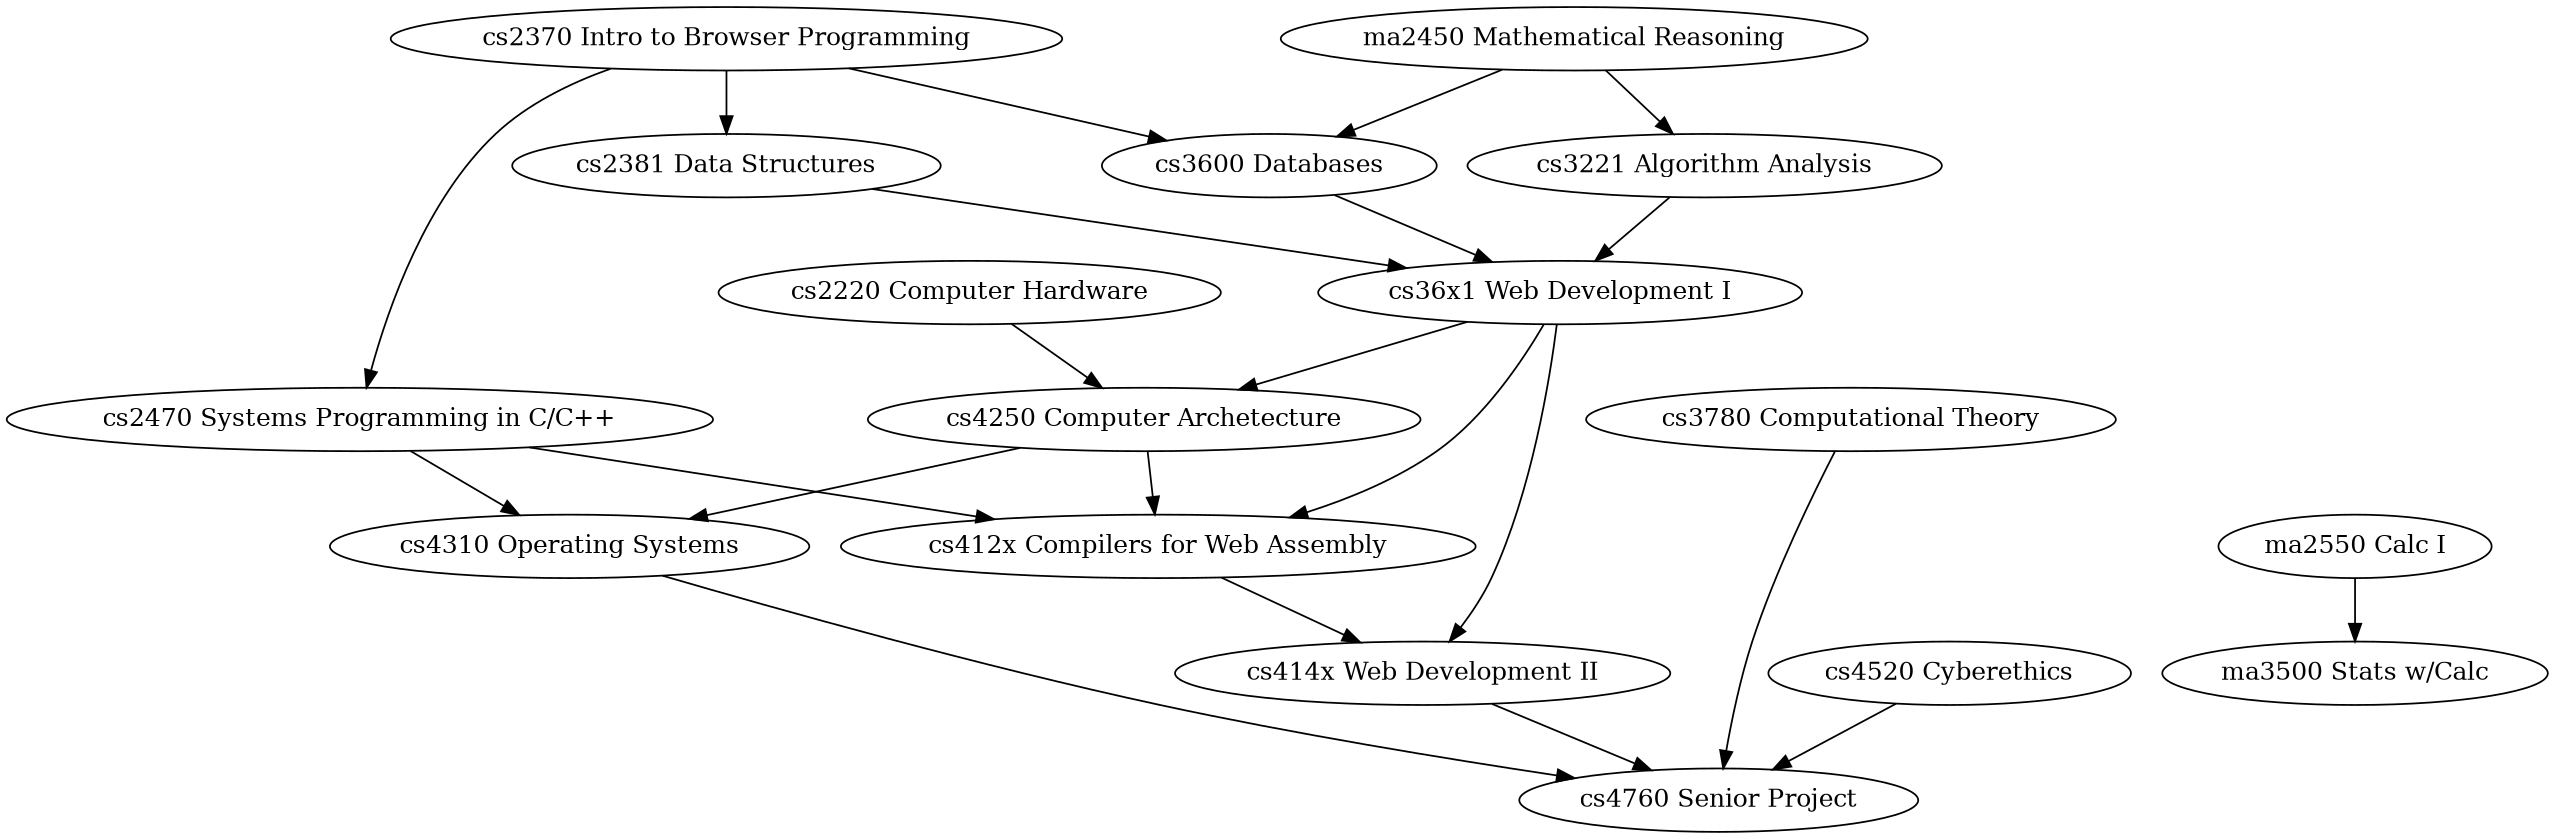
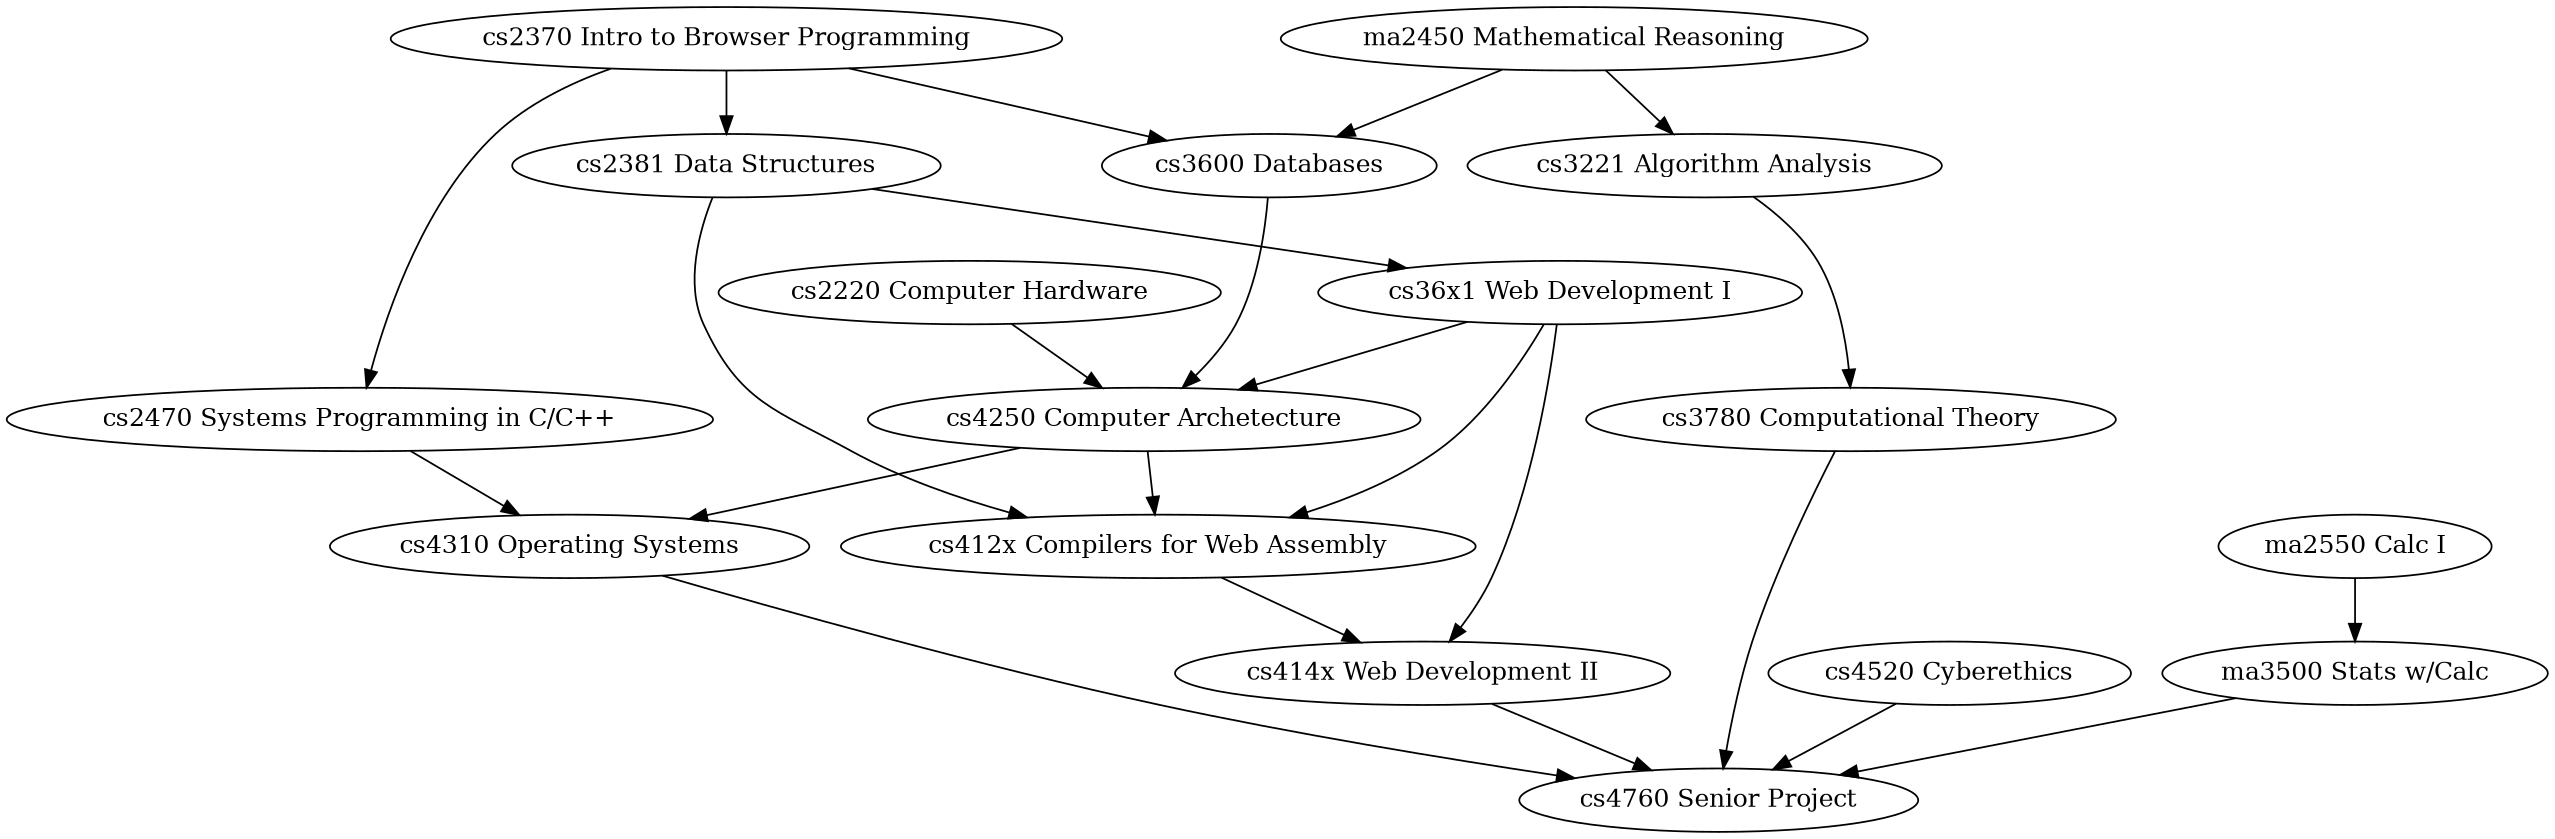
edge "cs3221 Algorithm Analysis" -> "cs36x1 Web Development I": now "cs3221 Algorithm Analysis" -> "cs3780 Computational Theory"
edge "cs3600 Databases" -> "cs36x1 Web Development I": now "cs3600 Databases" -> "cs4250 Computer Archetecture"
edge "cs2470 Systems Programming in C/C++" -> "cs412x Compilers for Web Assembly": now "cs2381 Data Structures" -> "cs412x Compilers for Web Assembly"
edge "ma3500 Stats w/Calc" -> "cs4760 Senior Project": added
